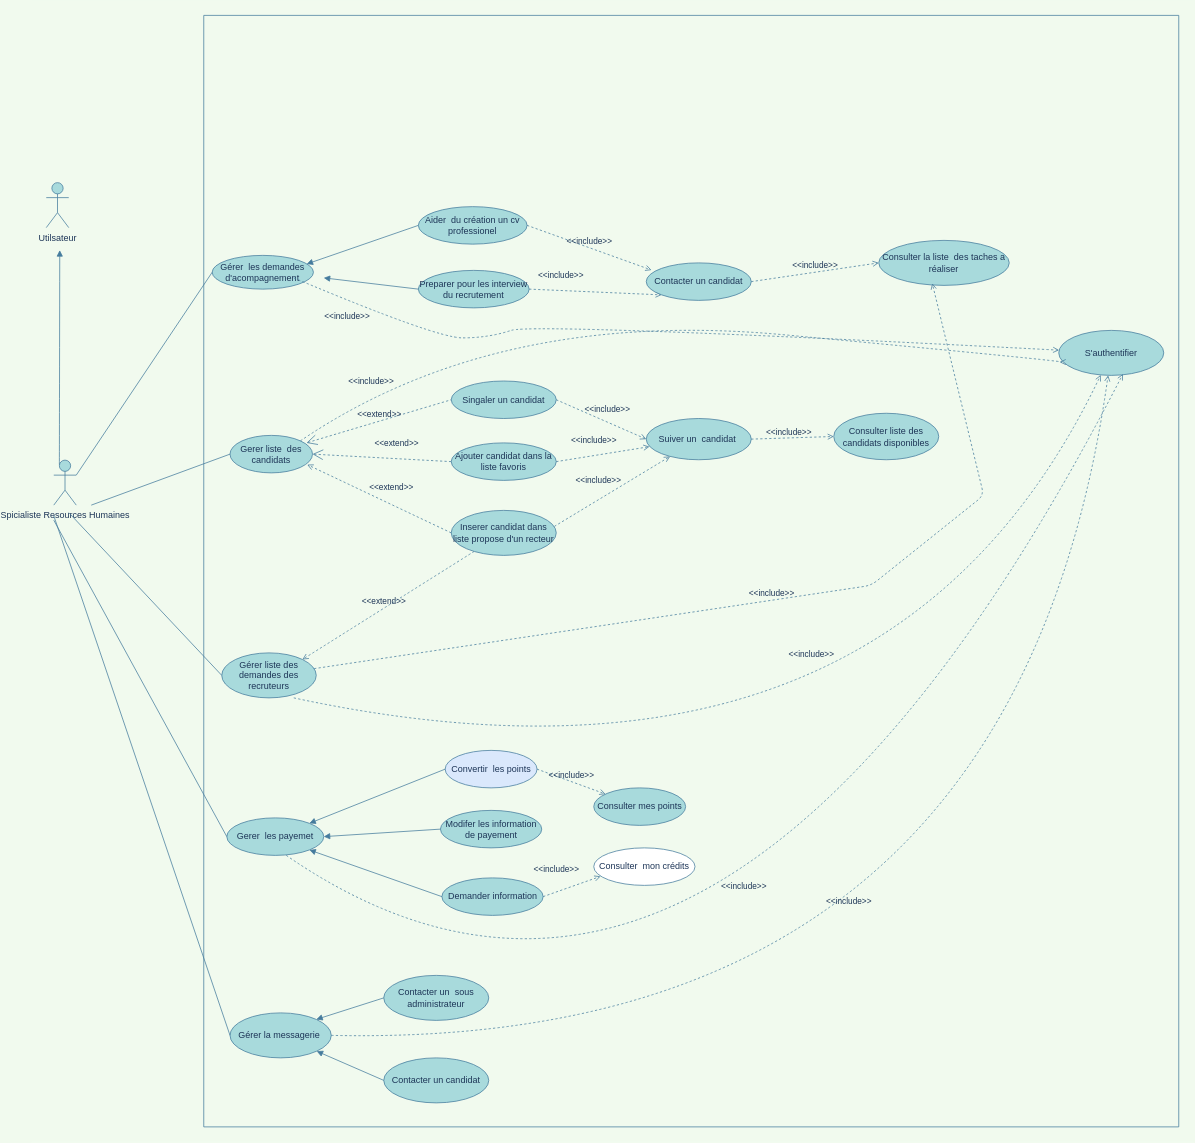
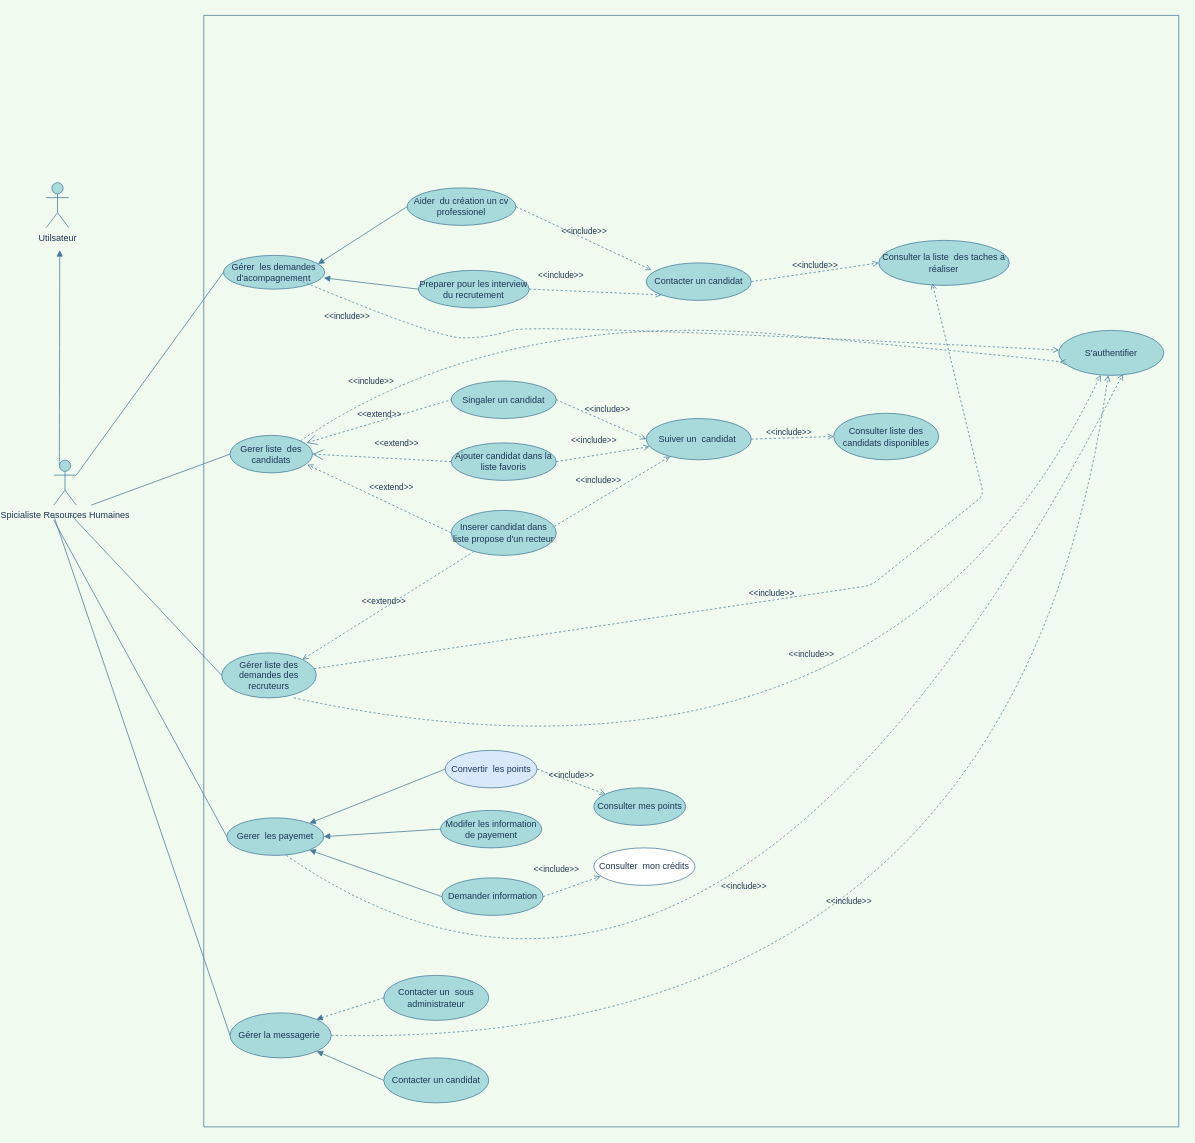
node "Aider du création un cv professionel": moved (473, 225) -> (461, 207)
node "Gérer les demandes d'acompagnement": moved (263, 272) -> (274, 272)
edge "Contacter un sous administrateur" -> "Gérer la messagerie": style solid -> dashed
